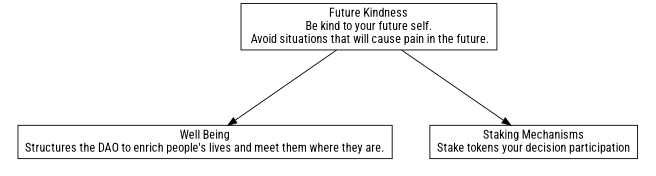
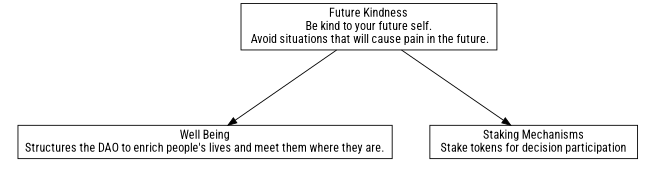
node "Staking Mechanisms Stake tokens your decision participation": label "Staking Mechanisms Stake tokens your decision participation" -> "Staking Mechanisms Stake tokens for decision participation"
